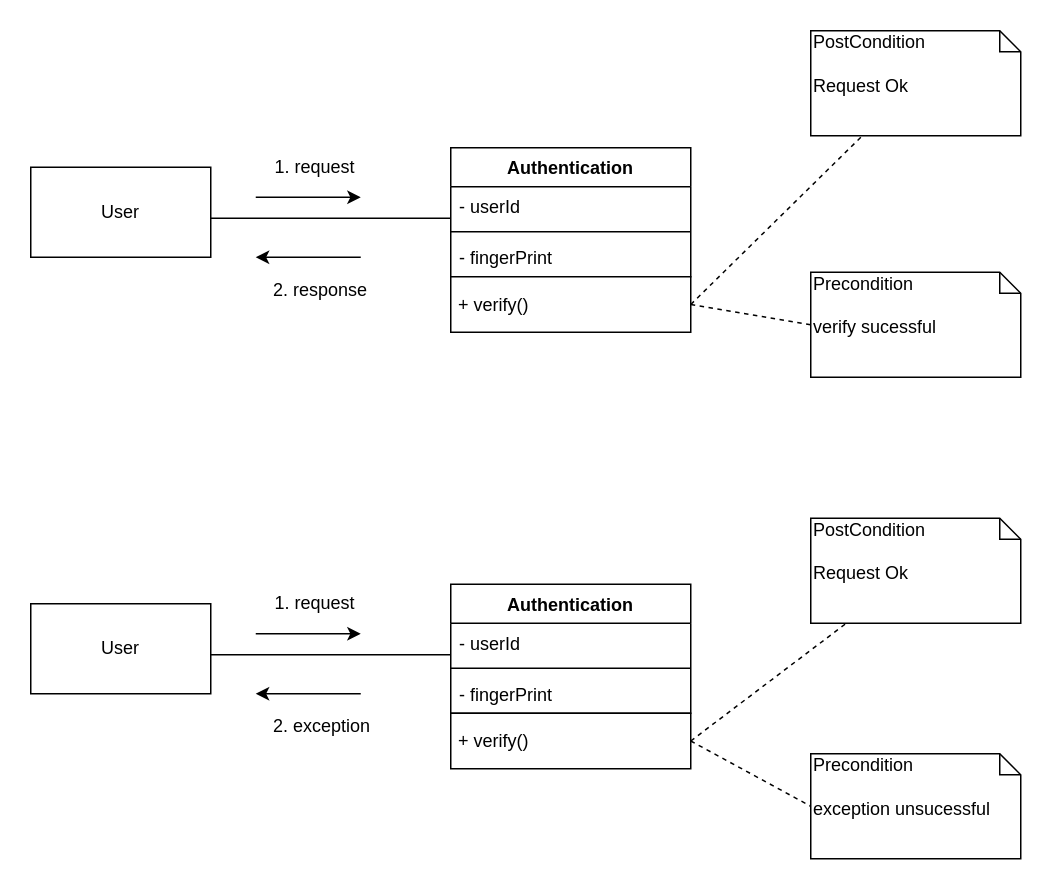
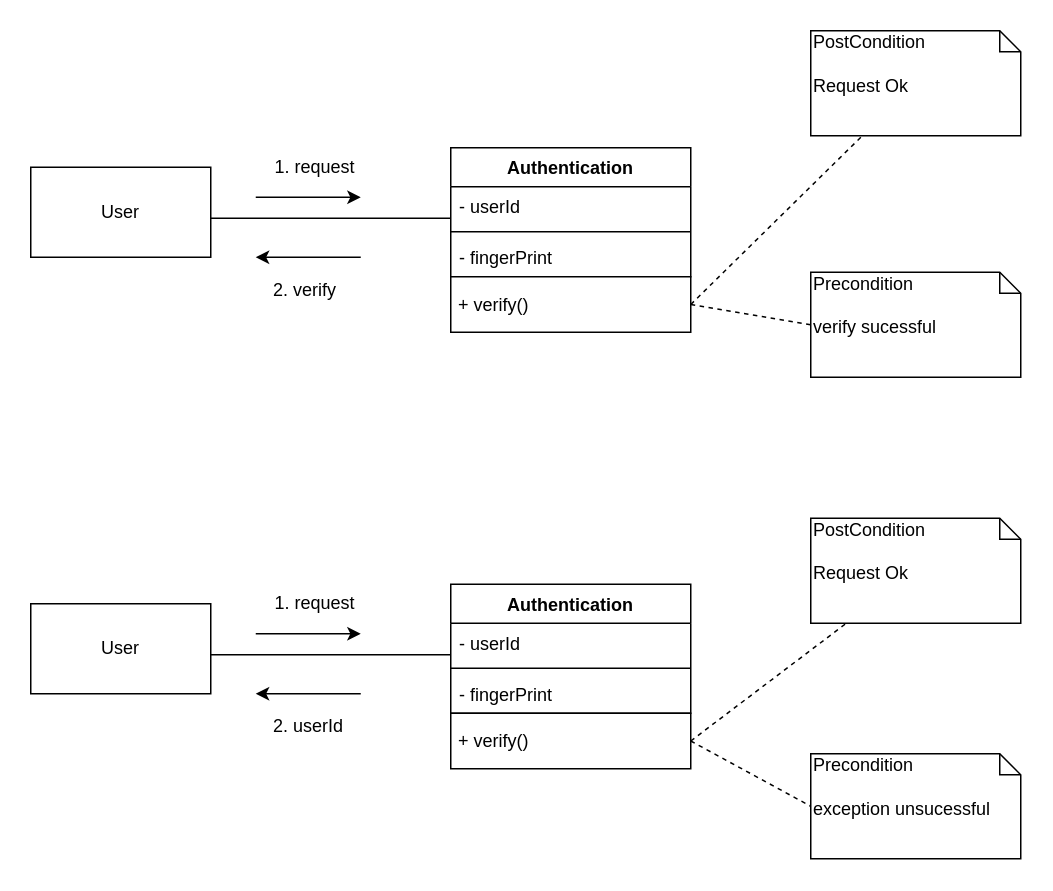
node "2. response": label "2. response" -> "2. verify"
node "2. exception": label "2. exception" -> "2. userId"
